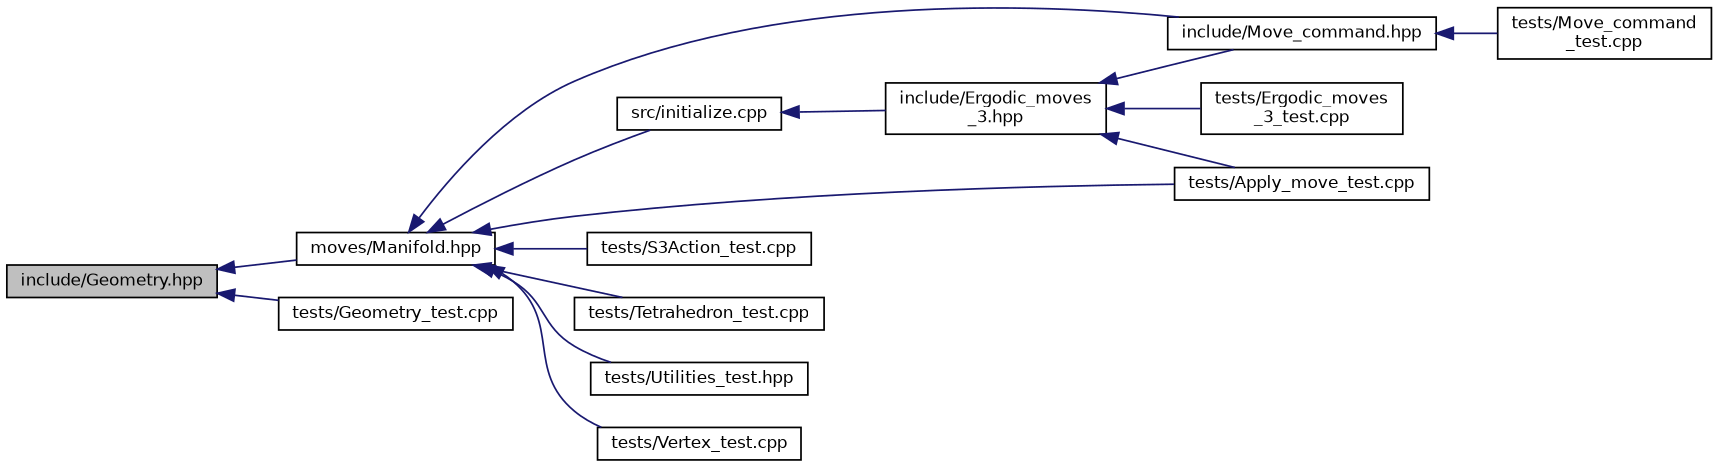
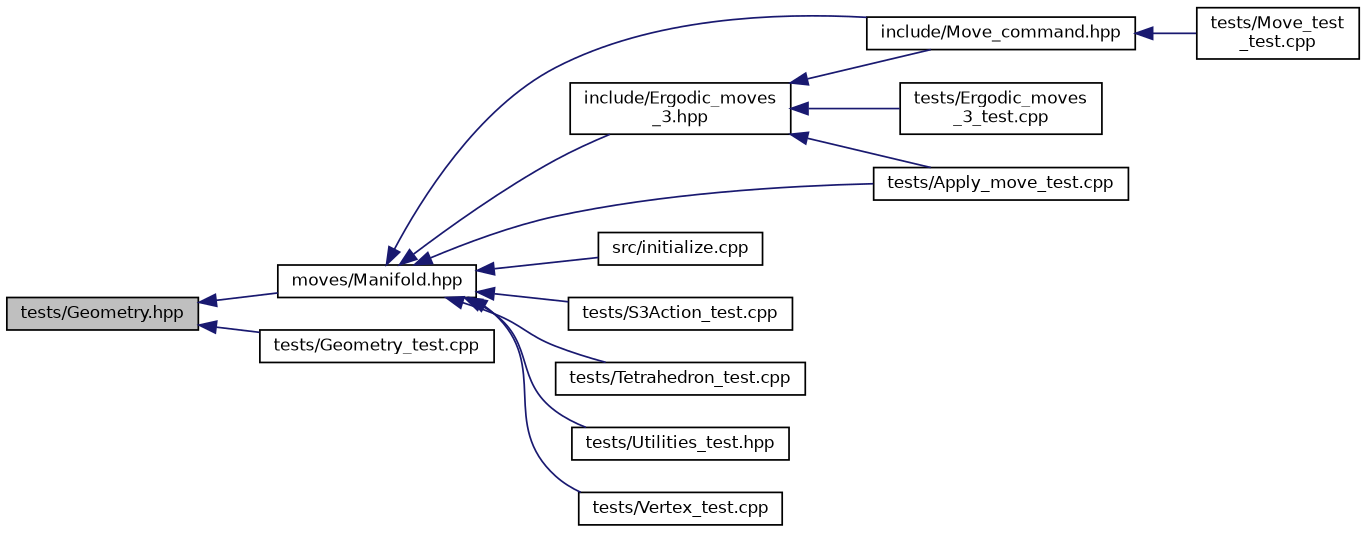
node "tests/Move_command _test.cpp": label "tests/Move_command _test.cpp" -> "tests/Move_test _test.cpp"
edge "include/Ergodic_moves _3.hpp" -> "src/initialize.cpp": now "include/Ergodic_moves _3.hpp" -> "moves/Manifold.hpp"
node "include/Geometry.hpp": label "include/Geometry.hpp" -> "tests/Geometry.hpp"
